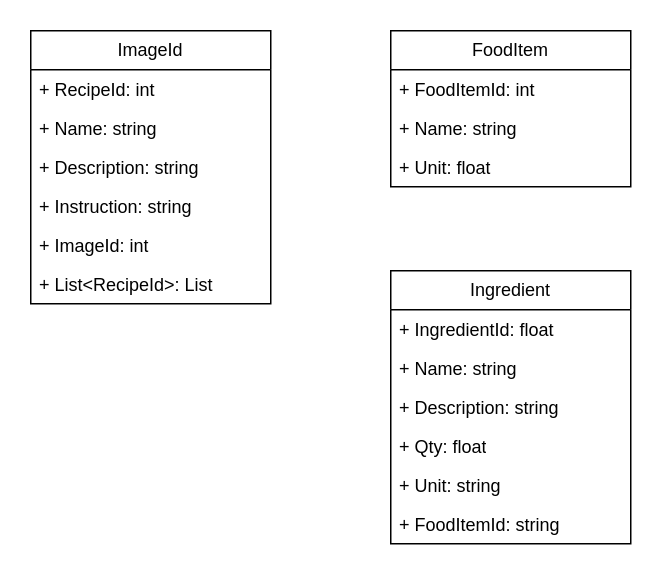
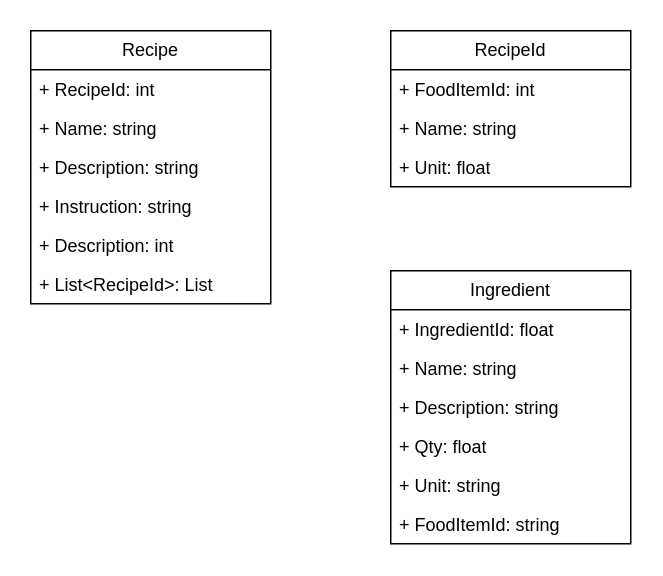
node "ImageId": label "ImageId" -> "Recipe"
node "FoodItem": label "FoodItem" -> "RecipeId"
node "+ ImageId: int": label "+ ImageId: int" -> "+ Description: int"
